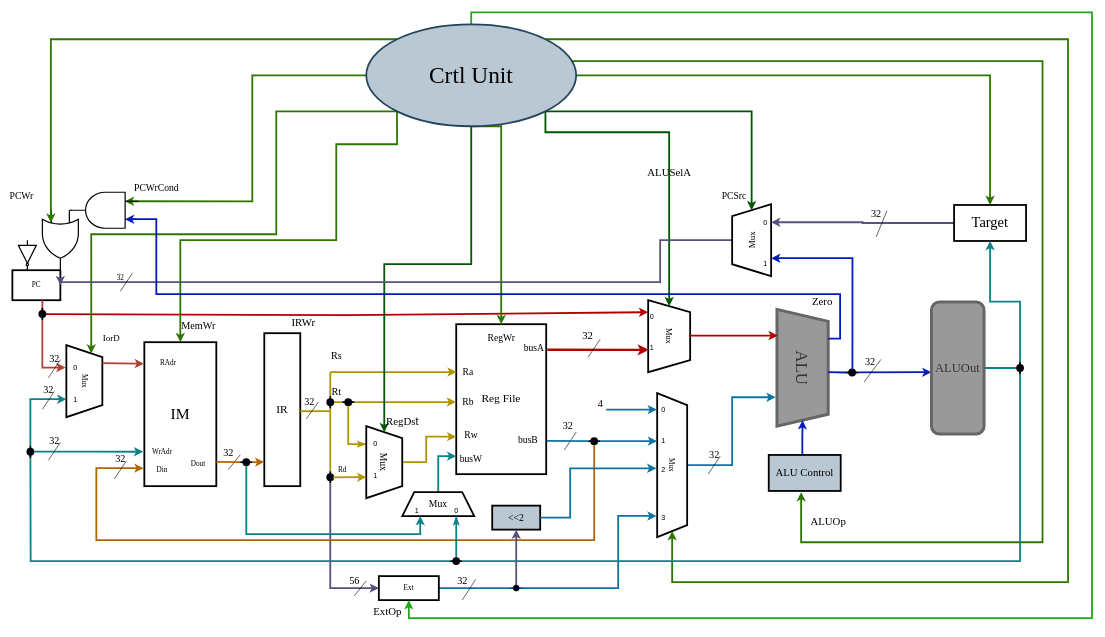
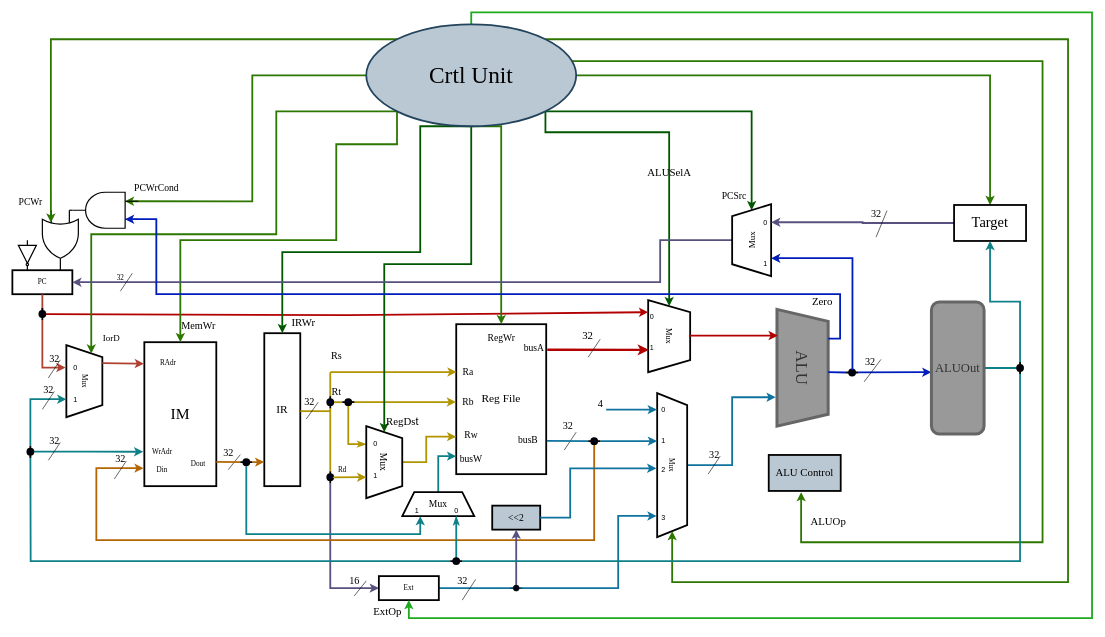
node "PCWr": moved (21, 195) -> (30, 201)
edge "Crtl Unit" -> "IR": added
node "PC": size 48x30 -> 60x24
edge "ALU Control" -> "ALU": removed
node "56": label "56" -> "16"
